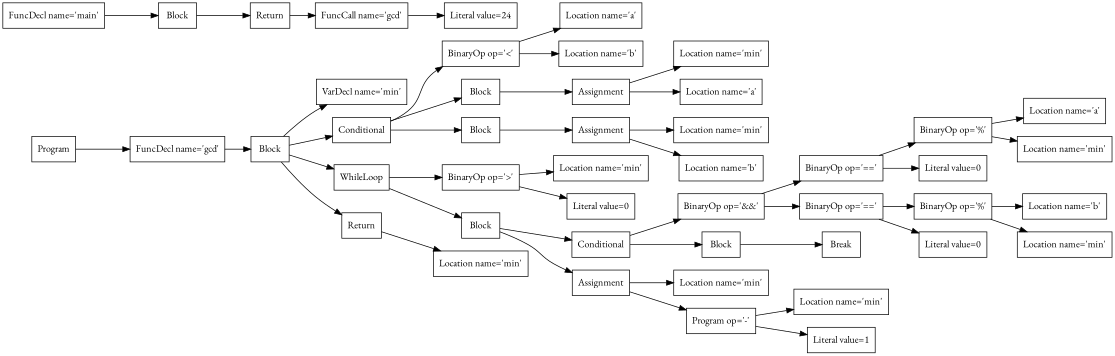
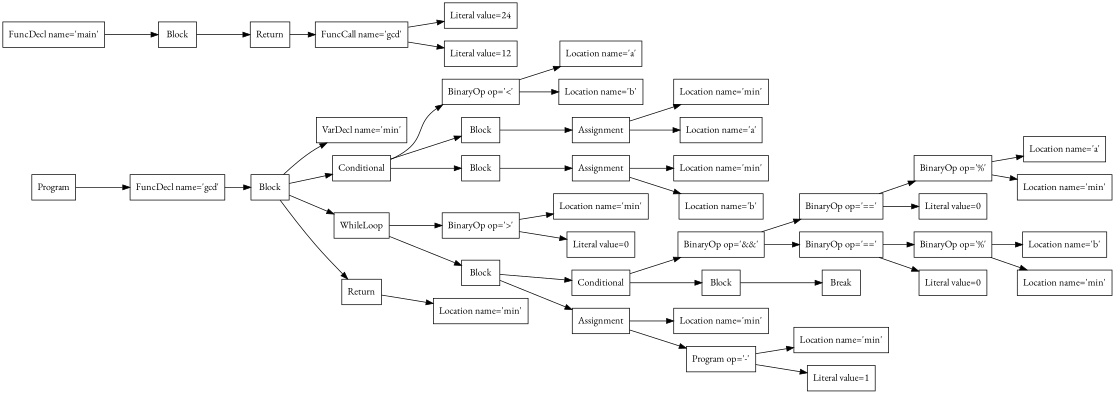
node "Literal value=12": added
